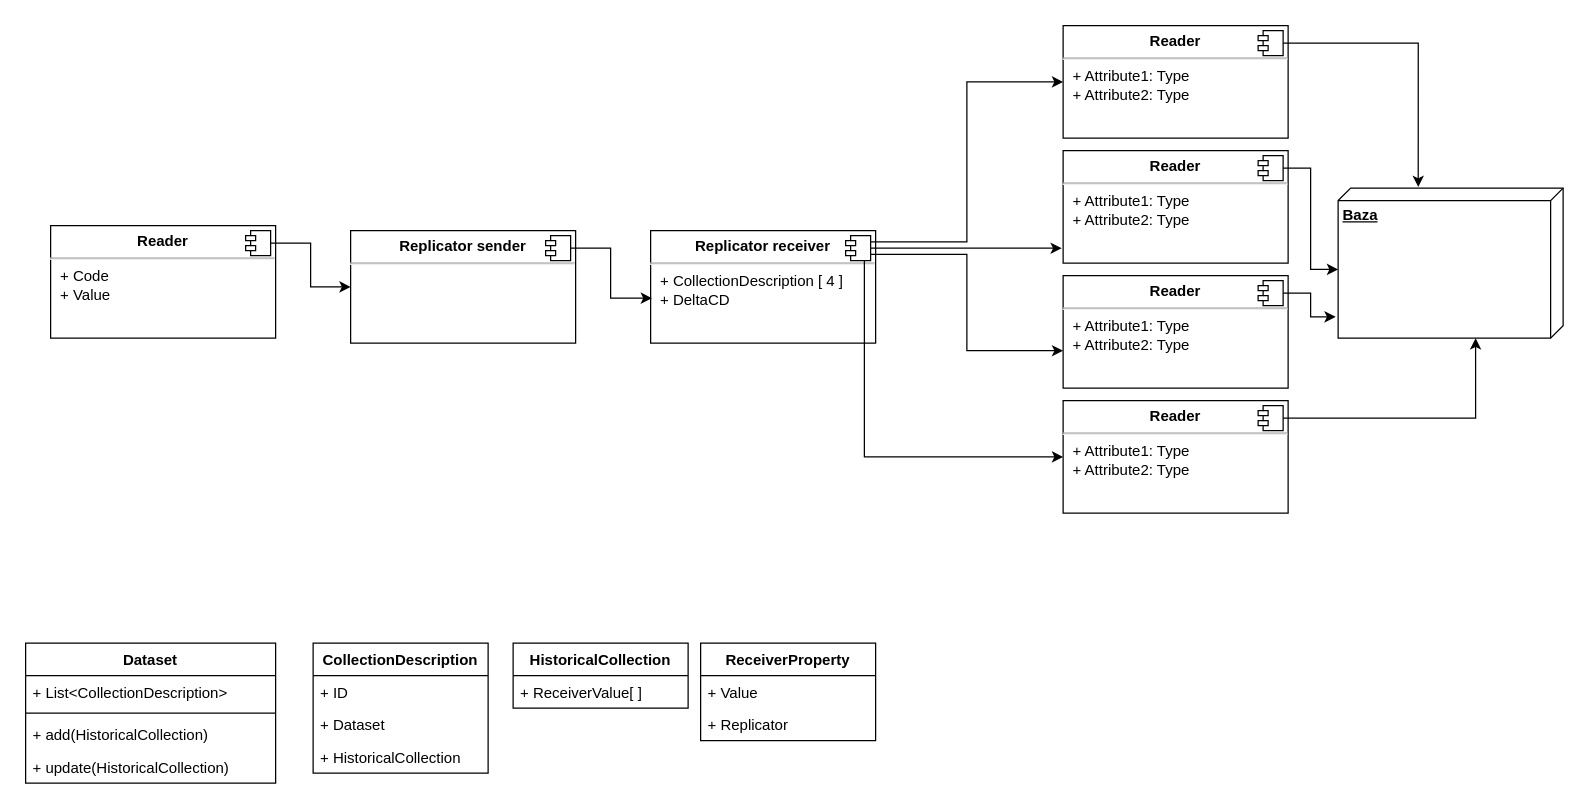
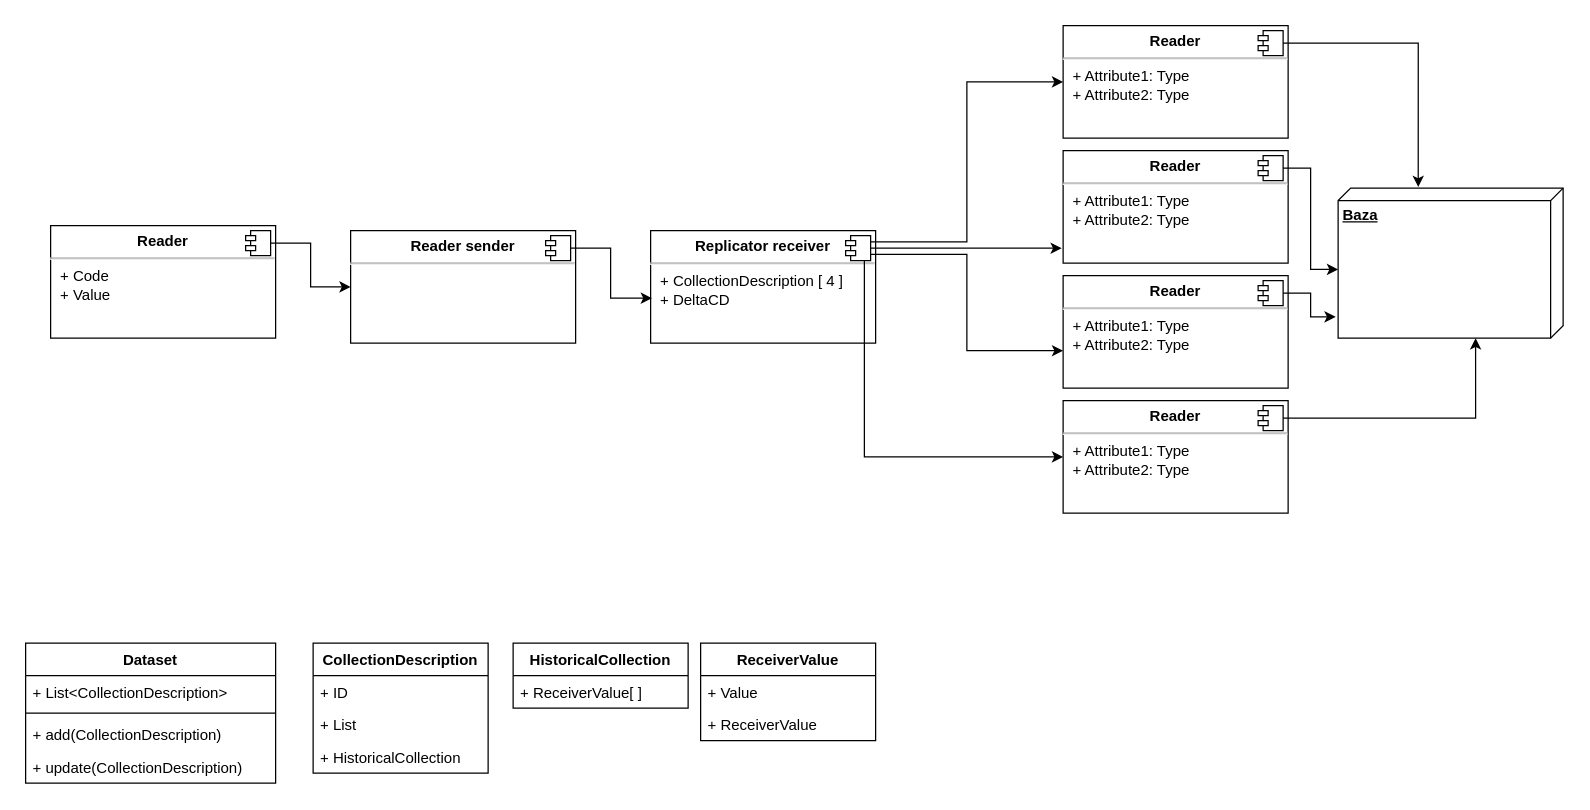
node "Replicator sender": label "Replicator sender" -> "Reader sender"
node "ReceiverProperty": label "ReceiverProperty" -> "ReceiverValue"
node "+ Dataset": label "+ Dataset" -> "+ List"
node "+ Replicator": label "+ Replicator" -> "+ ReceiverValue"
node "+ add(HistoricalCollection)": label "+ add(HistoricalCollection)" -> "+ add(CollectionDescription)"
node "+ update(HistoricalCollection)": label "+ update(HistoricalCollection)" -> "+ update(CollectionDescription)"
